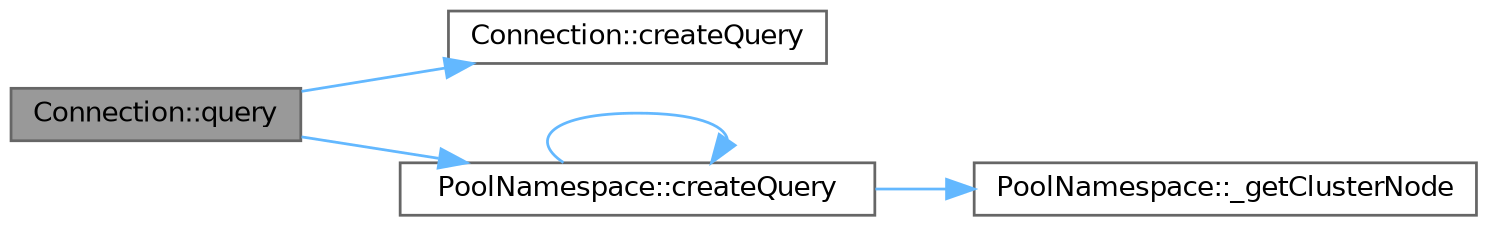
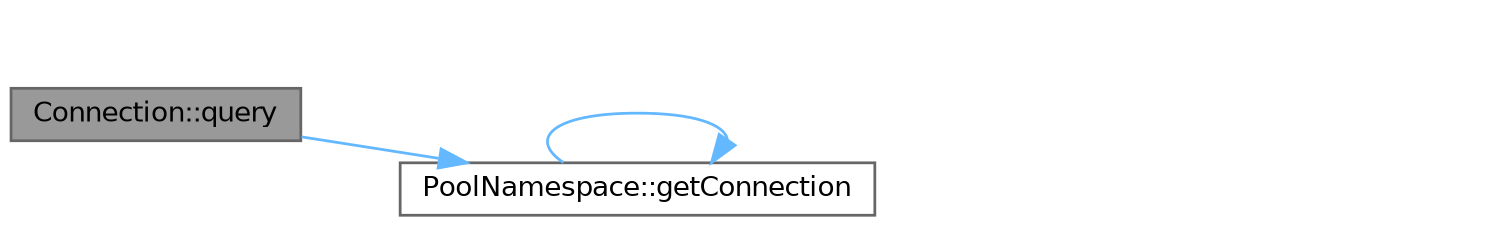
node "Connection::createQuery": removed
node "PoolNamespace::createQuery": label "PoolNamespace::createQuery" -> "PoolNamespace::getConnection"
node "PoolNamespace::_getClusterNode": removed
